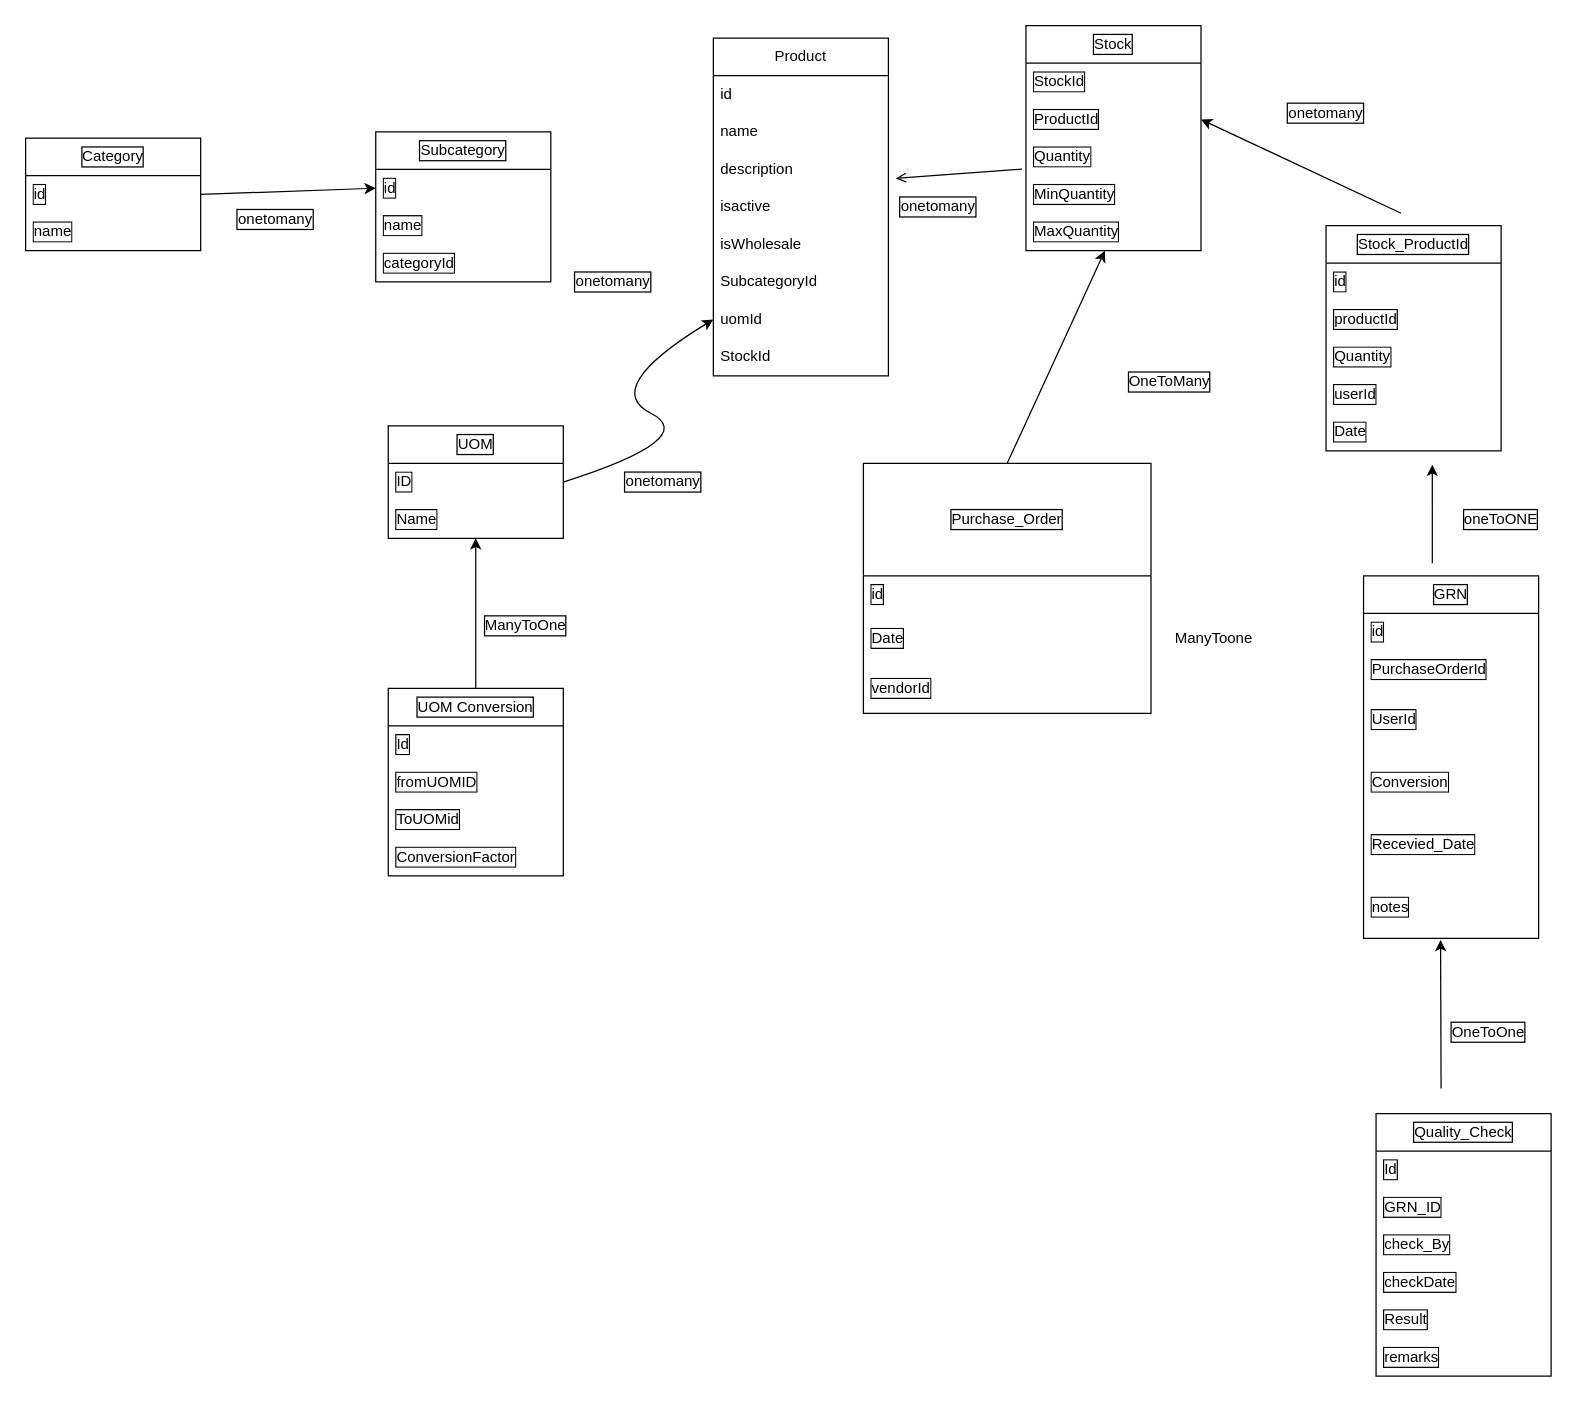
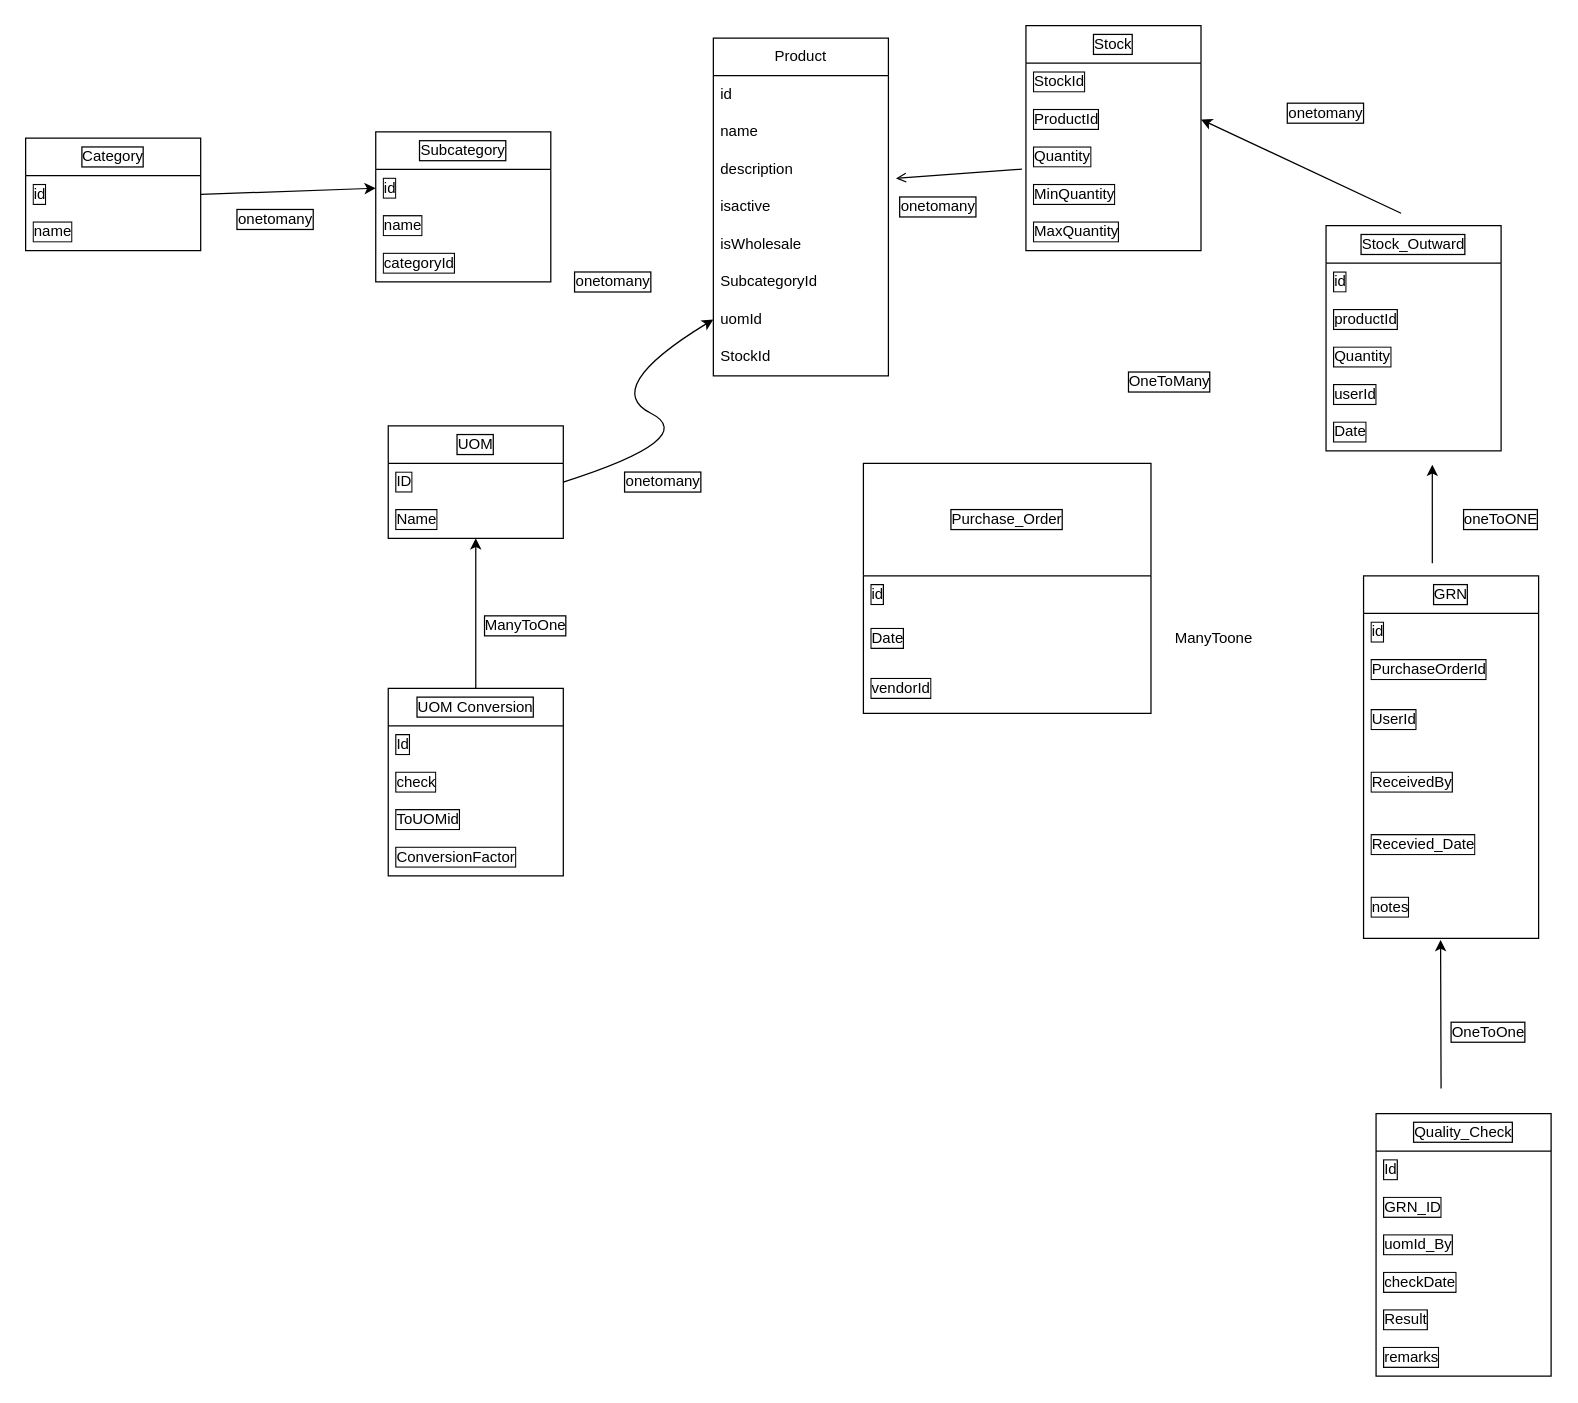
node "Stock_ProductId": label "Stock_ProductId" -> "Stock_Outward"
edge "Purchase_Order" -> "MaxQuantity": removed
node "fromUOMID": label "fromUOMID" -> "check"
node "Conversion": label "Conversion" -> "ReceivedBy"
node "check_By": label "check_By" -> "uomId_By"
